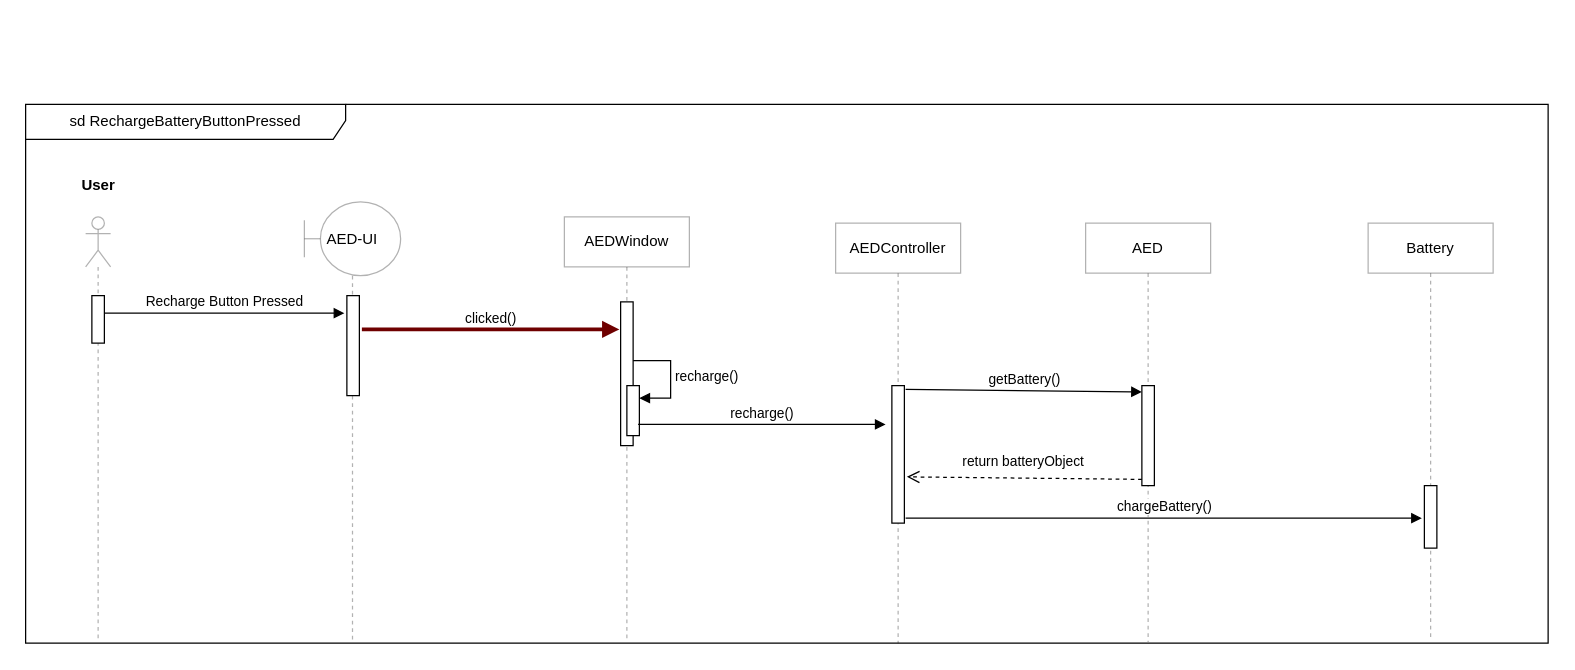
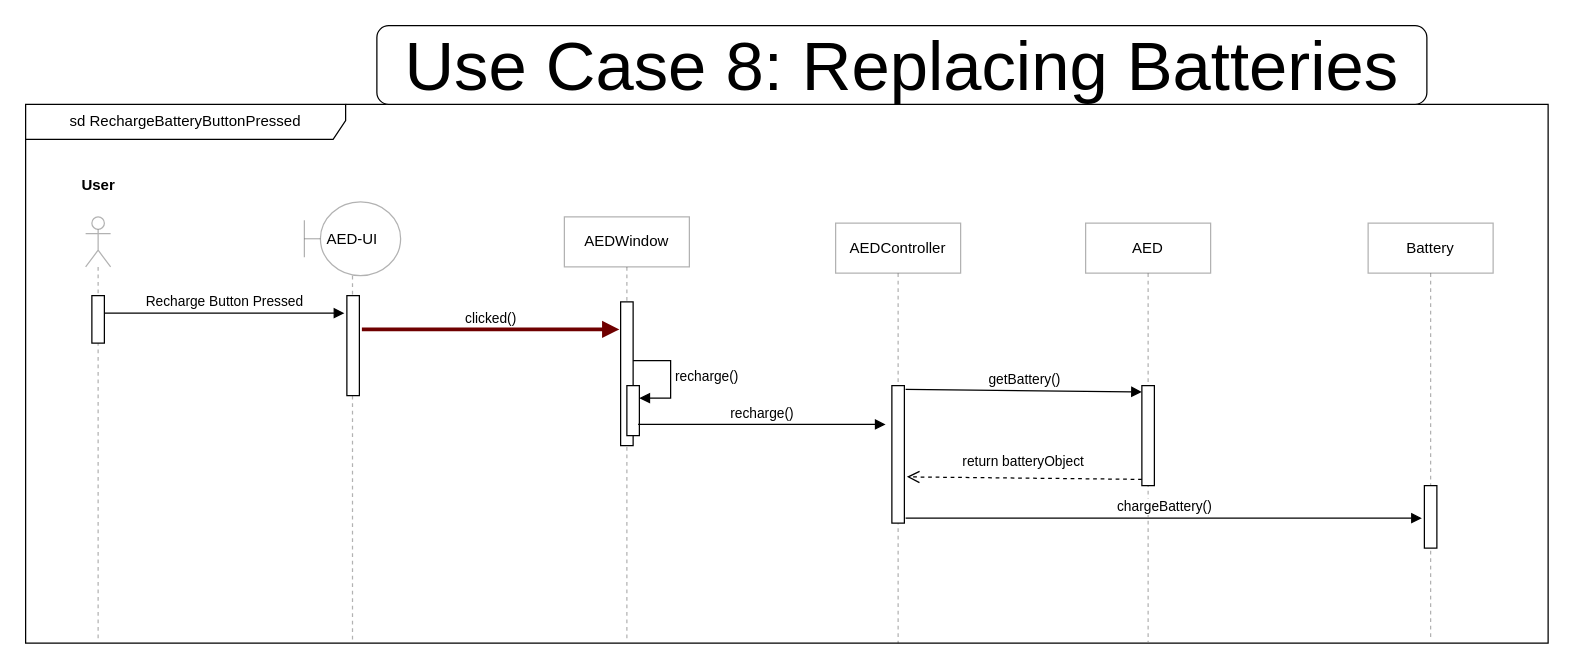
node "Use Case 8: Replacing Batteries": added
